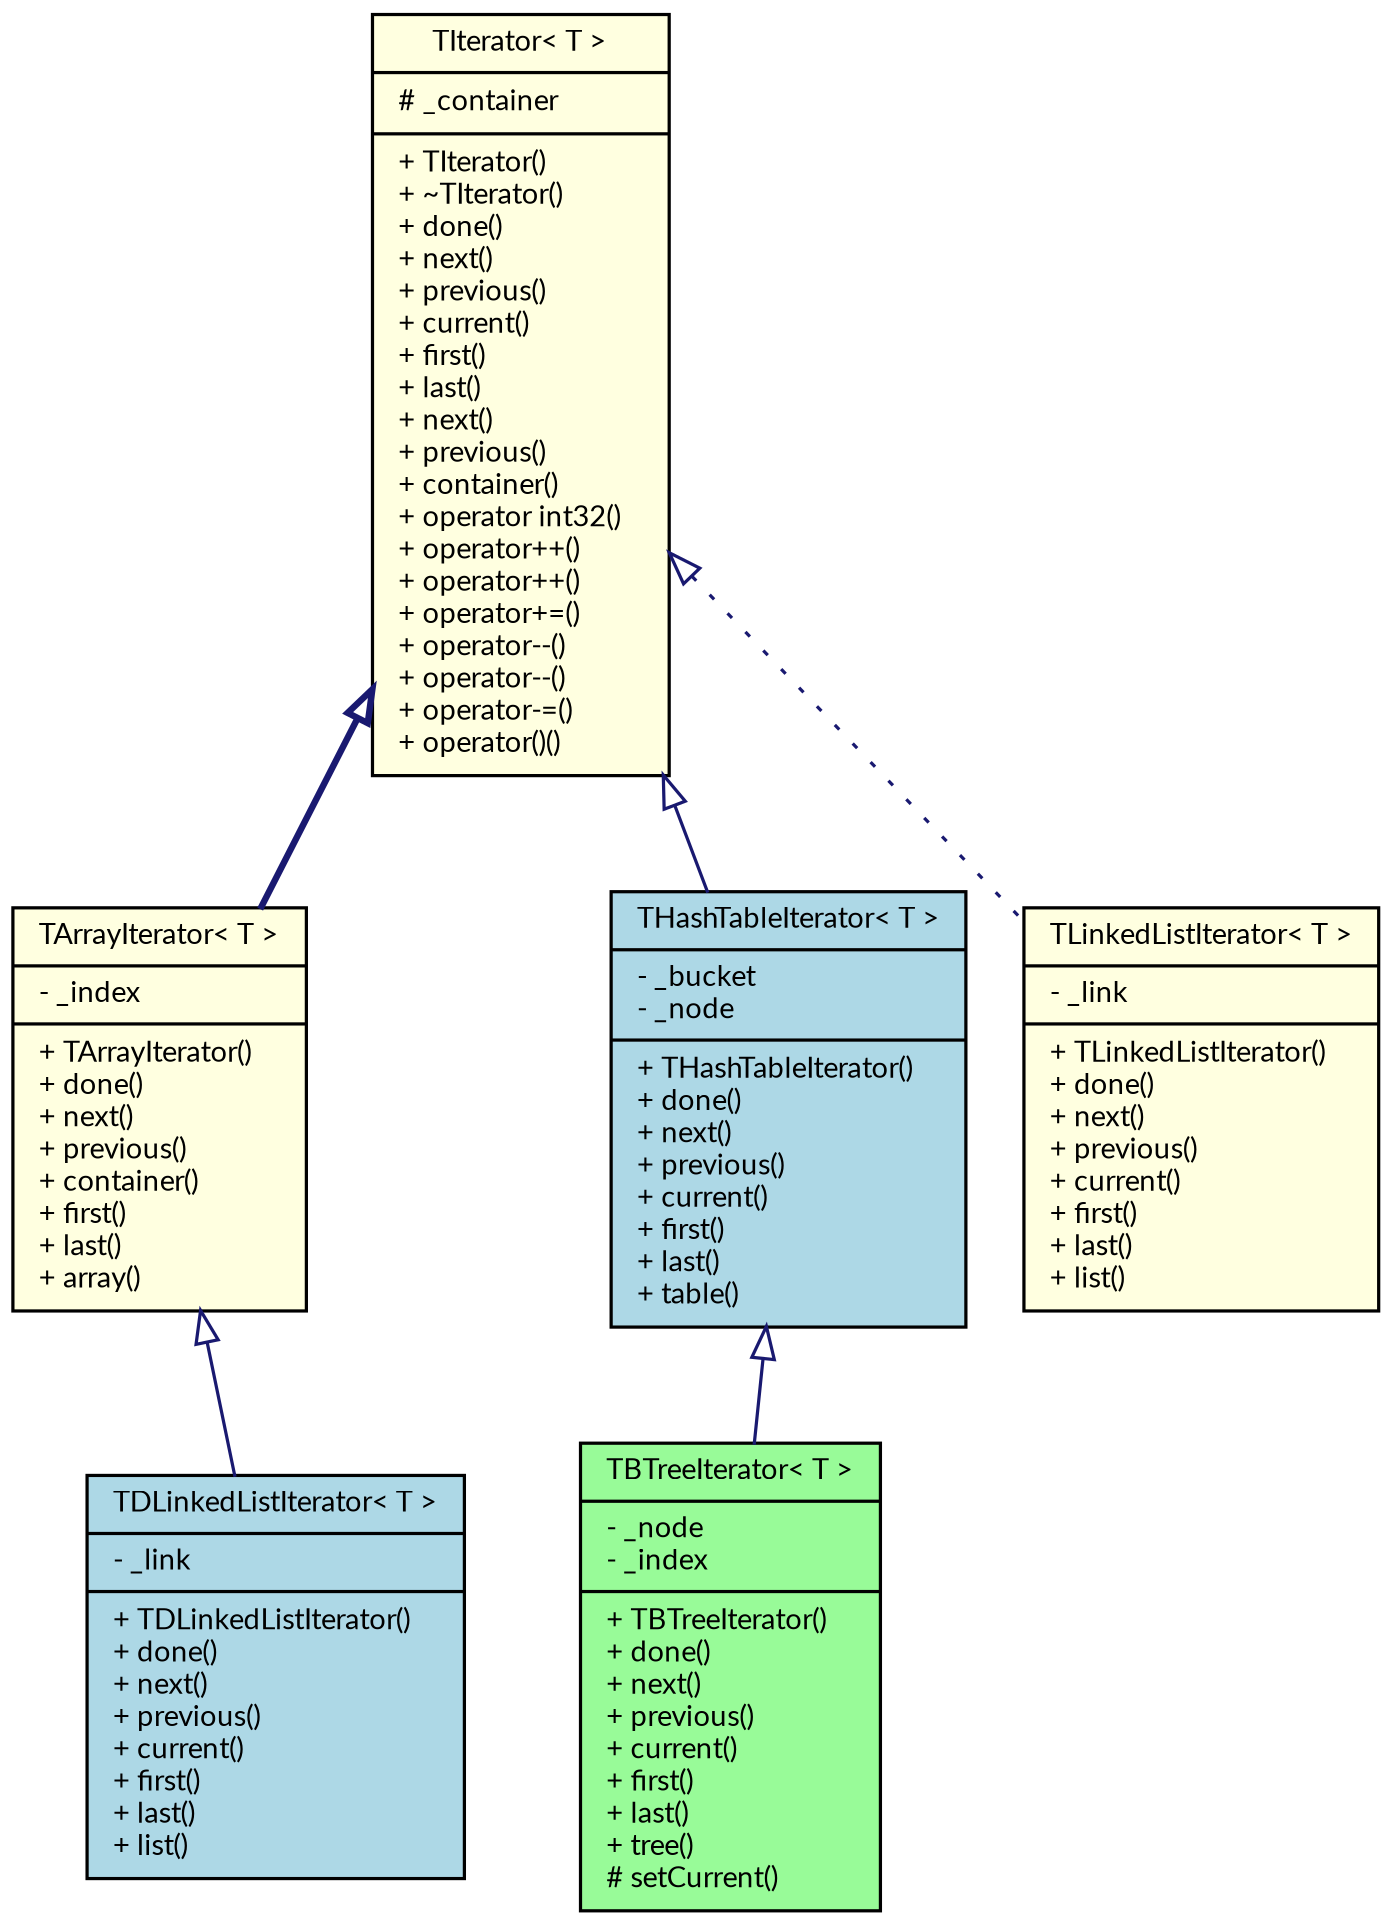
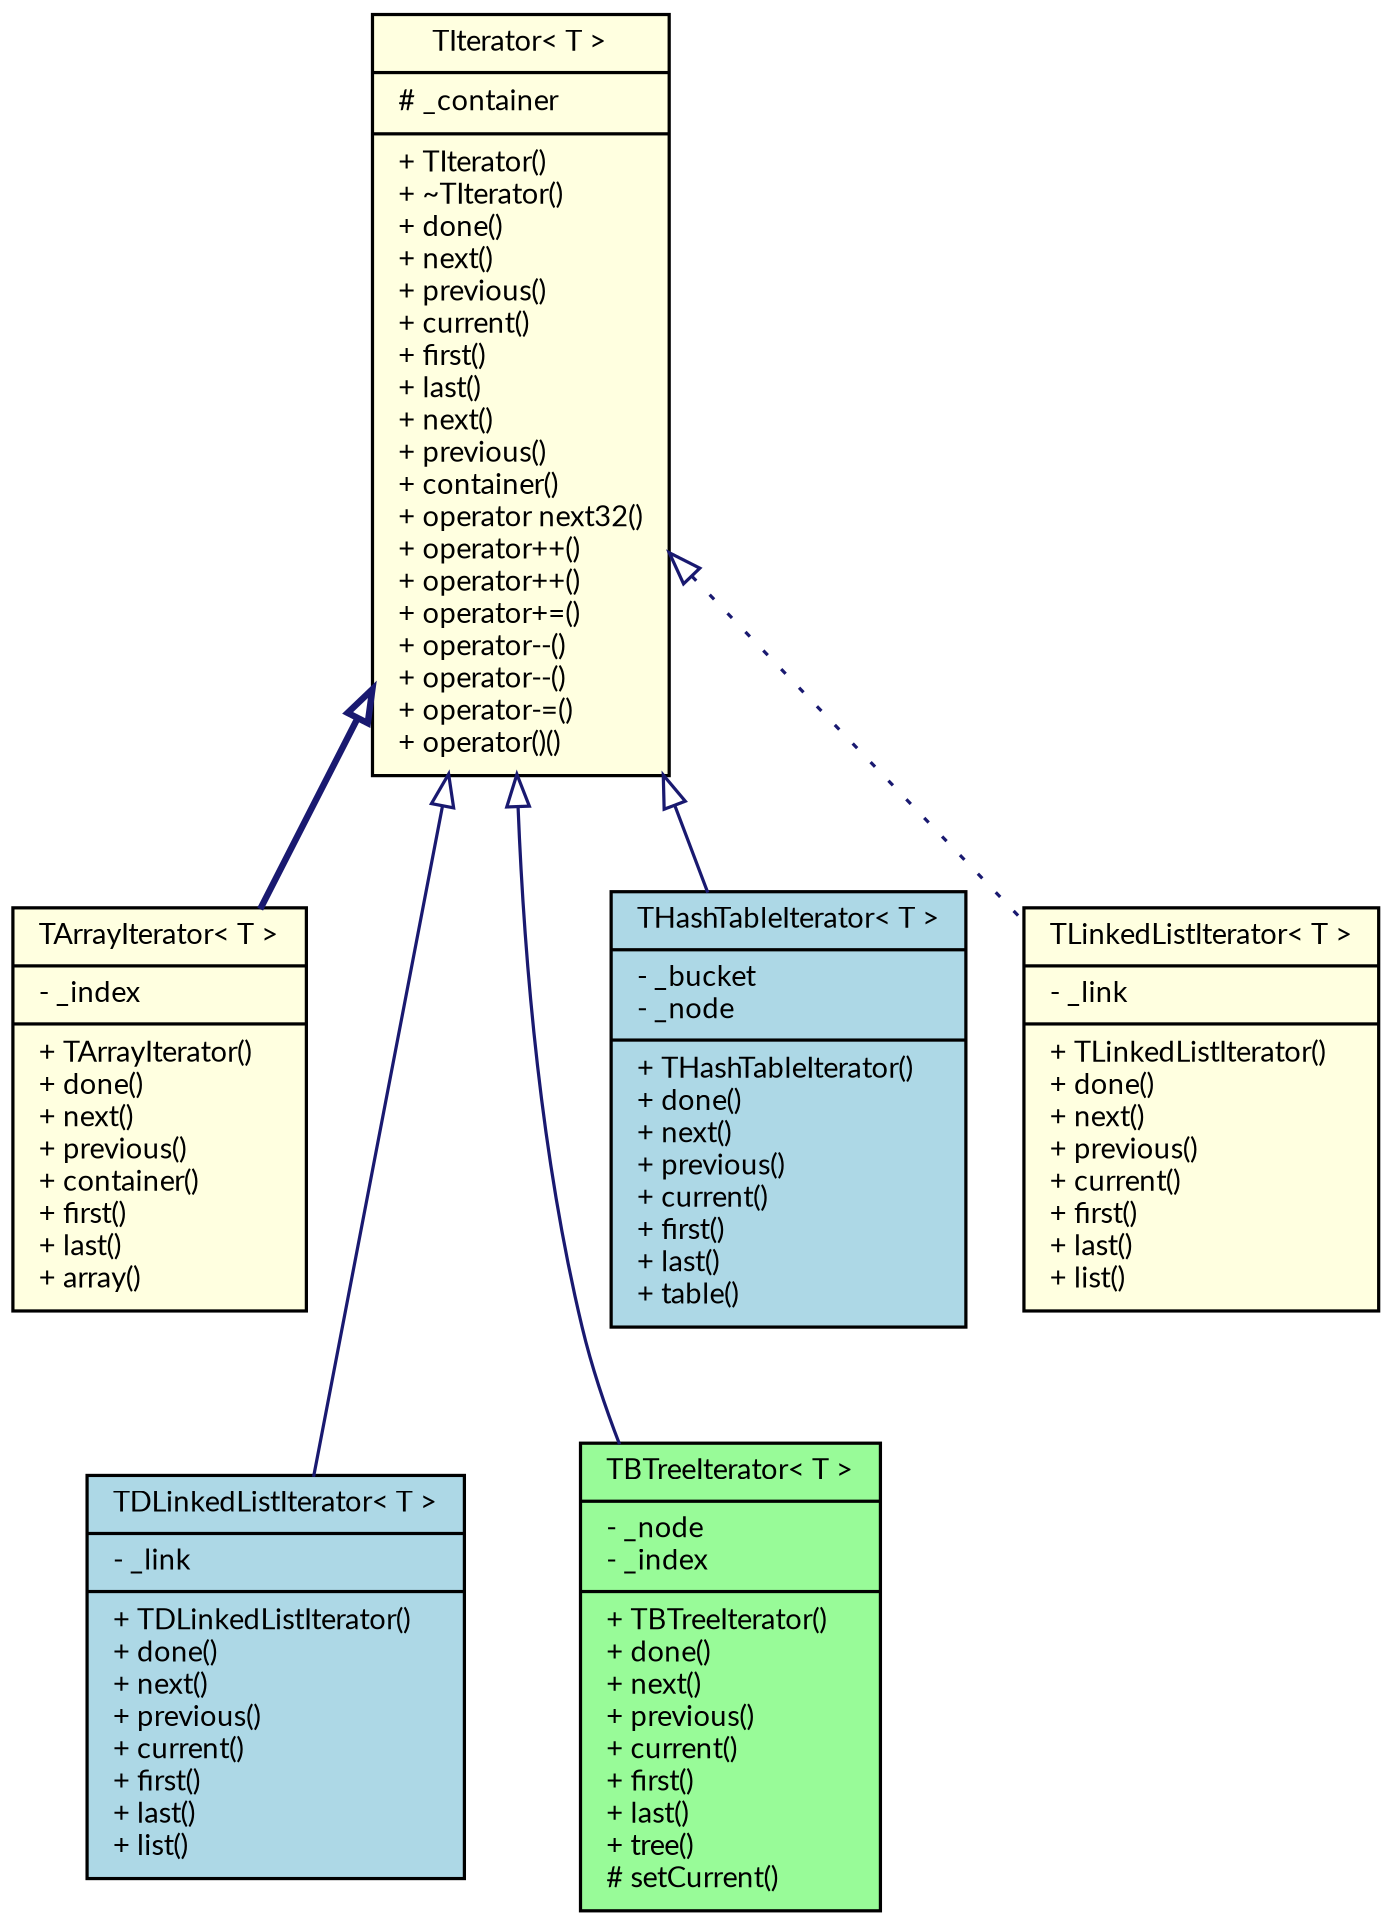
node "TIterator< T >": text "+ operator int32()" -> "+ operator next32()"
edge "TBTreeIterator< T >" -> "THashTableIterator< T >": now "TBTreeIterator< T >" -> "TIterator< T >"
edge "TDLinkedListIterator< T >" -> "TArrayIterator< T >": now "TDLinkedListIterator< T >" -> "TIterator< T >"
